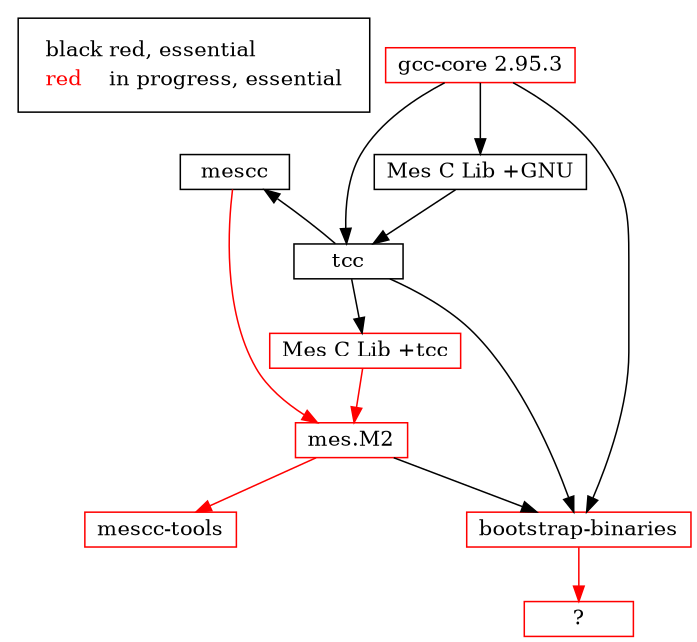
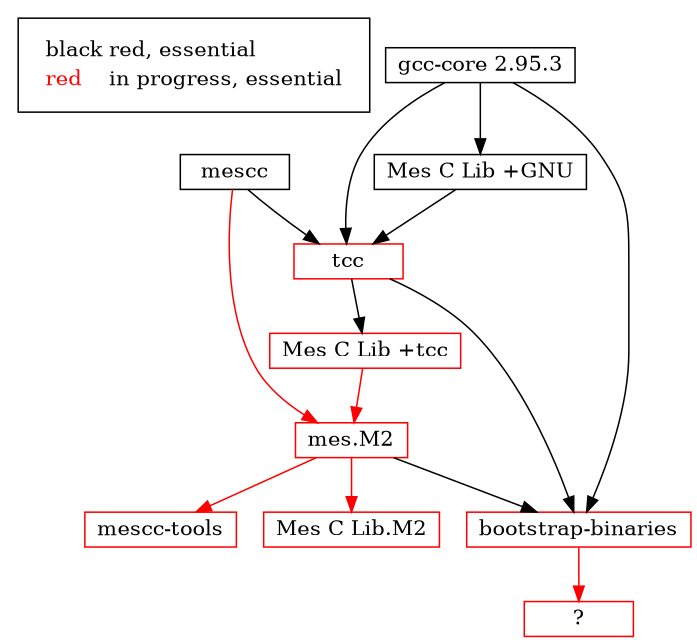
node "gcc-core 2.95.3": color red1 -> black
edge "tcc" -> "mescc": reversed
node "tcc": color black -> red1
node "Mes C Lib.M2": added
